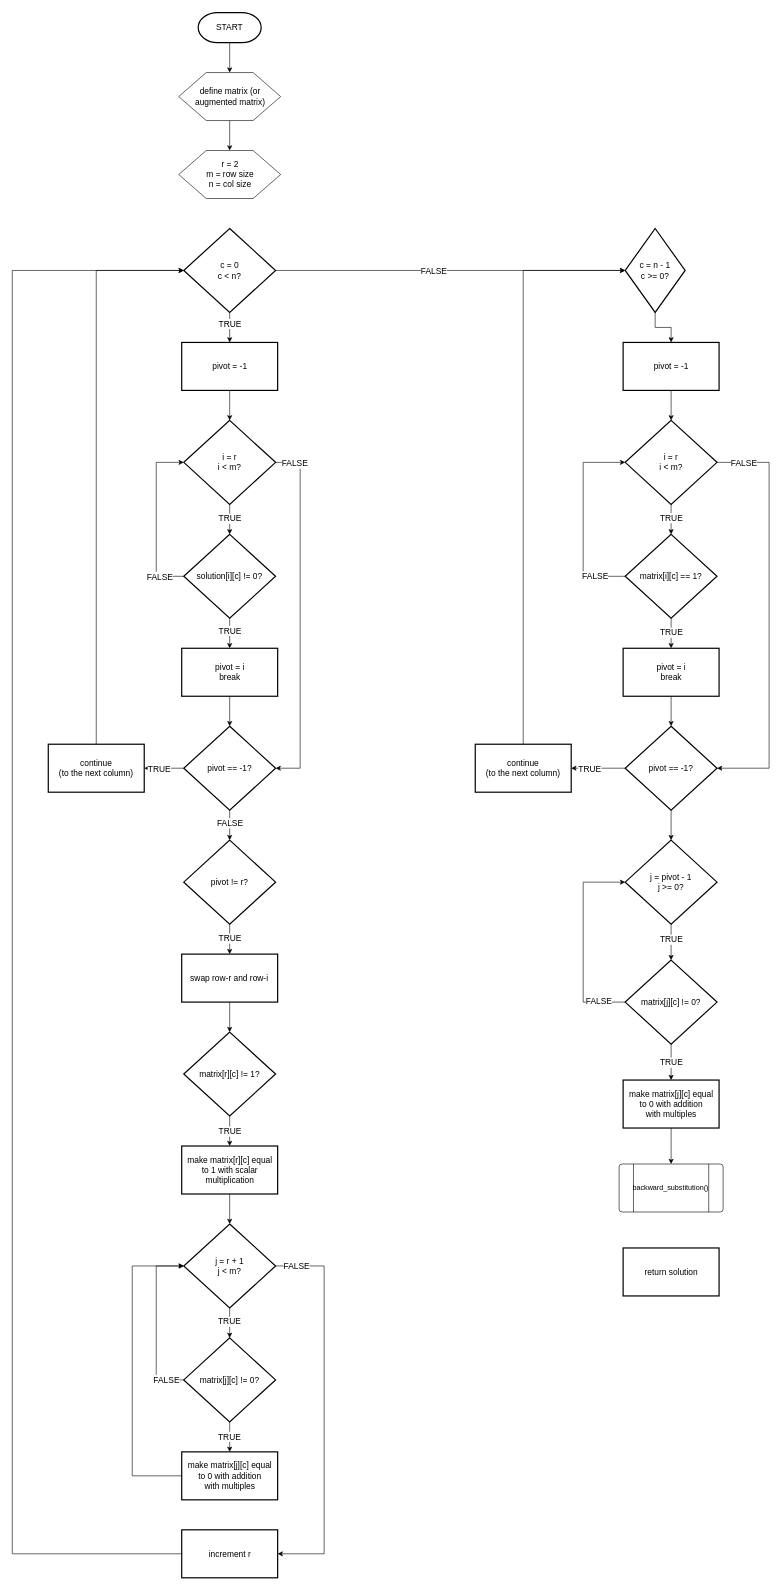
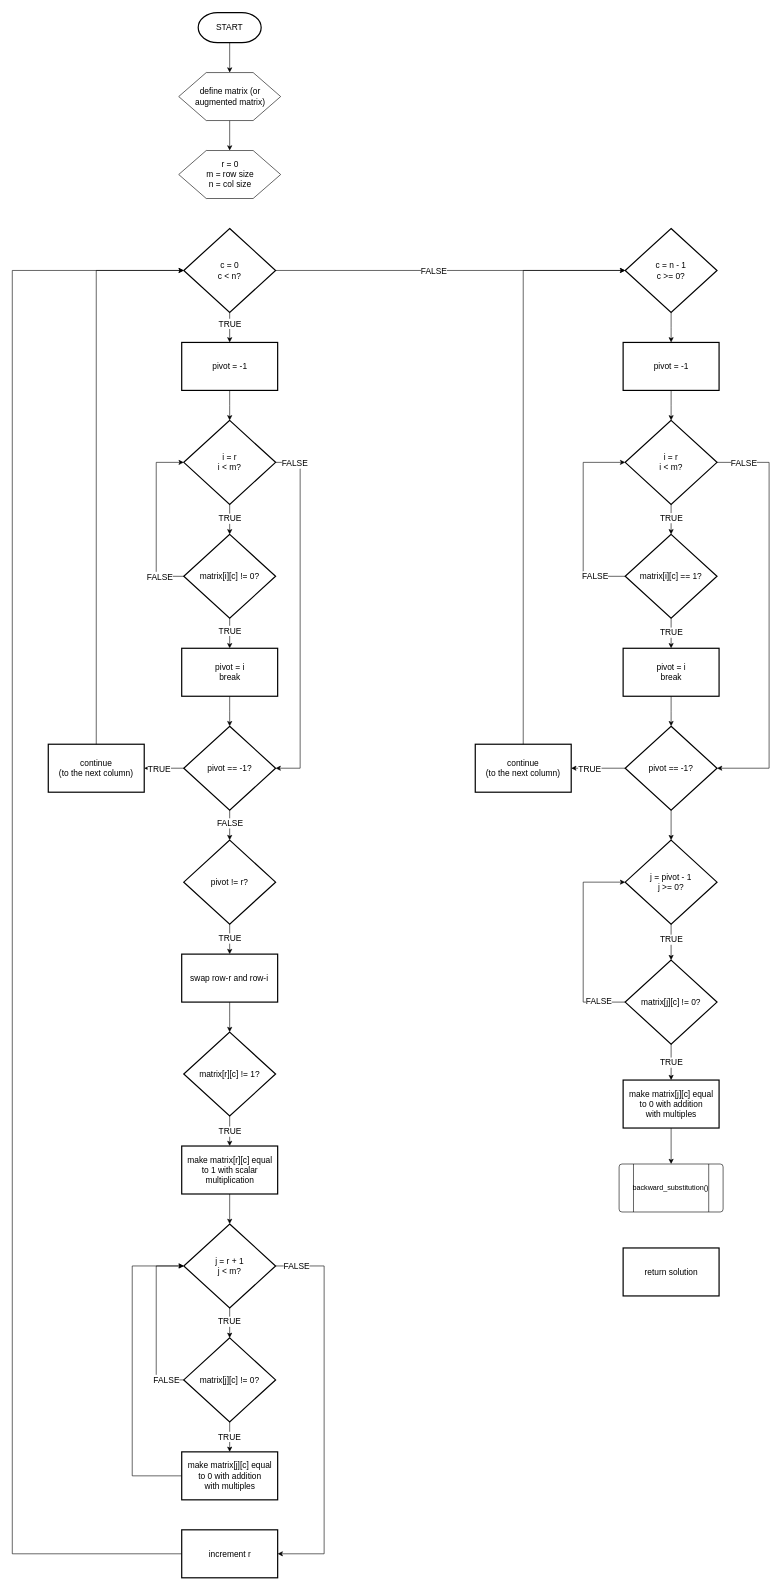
node "r = 2 m = row size n = col size": label "r = 2 m = row size n = col size" -> "r = 0 m = row size n = col size"
node "c = n - 1 c >= 0?": size 60x84 -> 92x84
node "solution[i][c] != 0?": label "solution[i][c] != 0?" -> "matrix[i][c] != 0?"
